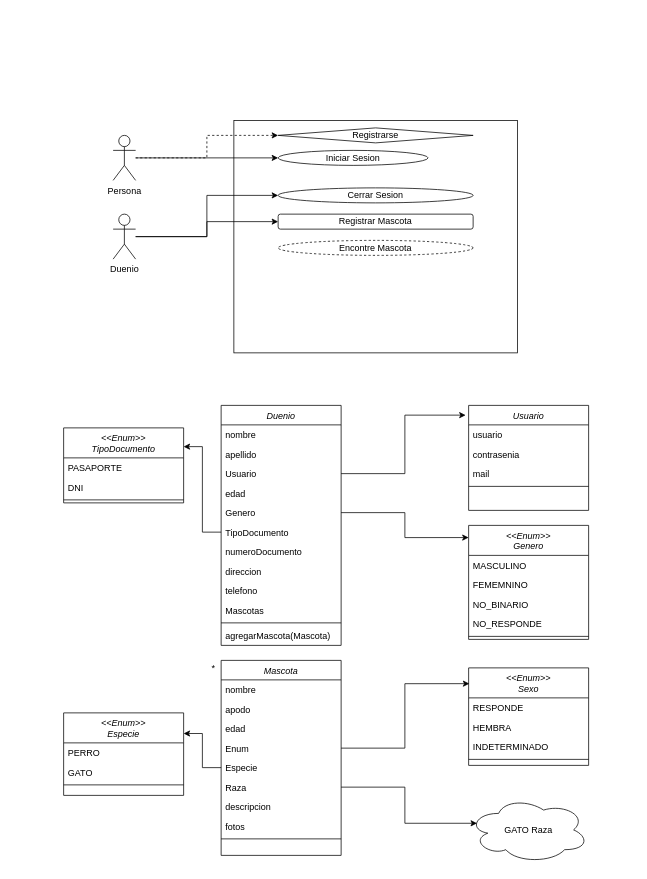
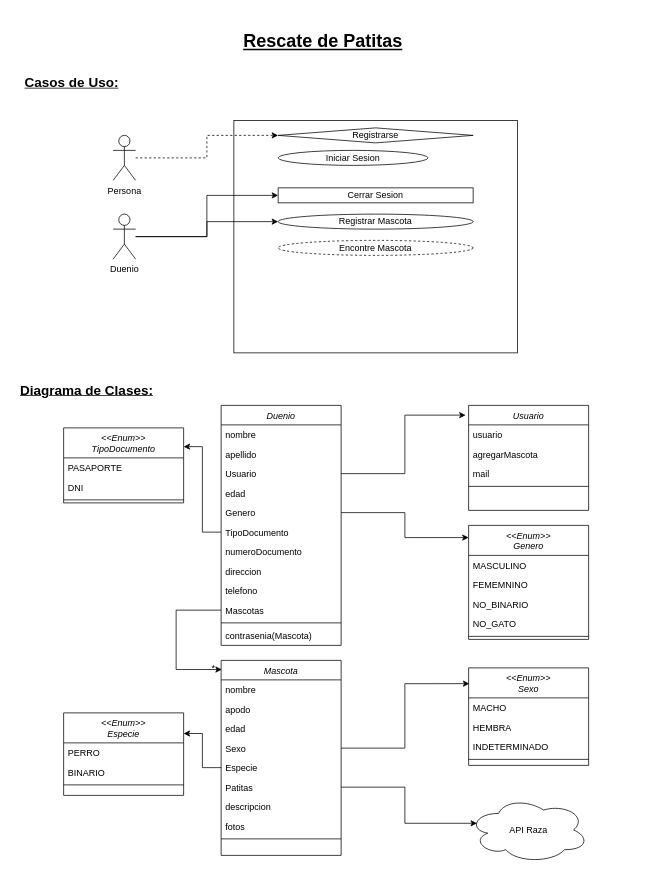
node "Rescate de Patitas": added
node "Casos de Uso:": added
edge "Persona" -> "Iniciar Sesion": removed
node "Cerrar Sesion": shape ellipse -> rectangle
node "Registrar Mascota": shape rounded rectangle -> ellipse
node "Diagrama de Clases:": added
node "contrasenia": label "contrasenia" -> "agregarMascota"
node "NO_RESPONDE": label "NO_RESPONDE" -> "NO_GATO"
node "agregarMascota(Mascota)": label "agregarMascota(Mascota)" -> "contrasenia(Mascota)"
edge "Mascotas" -> "Mascota": added
node "RESPONDE": label "RESPONDE" -> "MACHO"
node "Enum": label "Enum" -> "Sexo"
node "GATO": label "GATO" -> "BINARIO"
node "Raza": label "Raza" -> "Patitas"
node "GATO Raza": label "GATO Raza" -> "API Raza"
